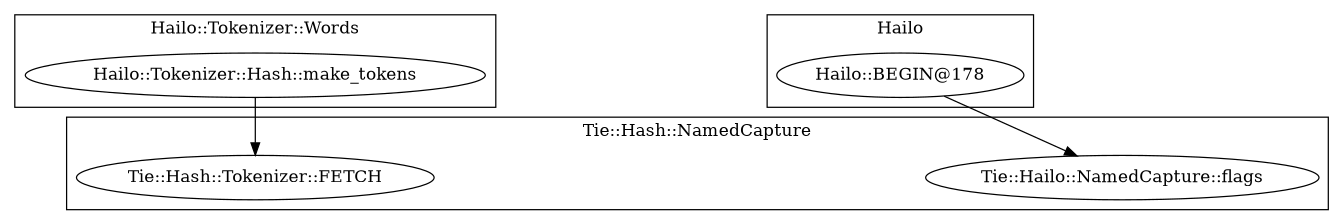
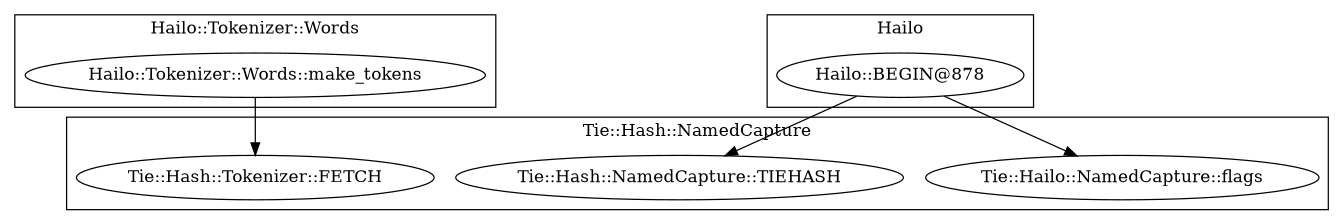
node "Hailo::Tokenizer::Hash::make_tokens": label "Hailo::Tokenizer::Hash::make_tokens" -> "Hailo::Tokenizer::Words::make_tokens"
node "Hailo::BEGIN@178": label "Hailo::BEGIN@178" -> "Hailo::BEGIN@878"
node "Tie::Hash::NamedCapture::TIEHASH": added
